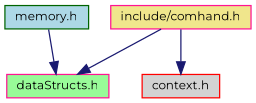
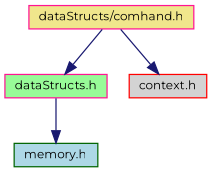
node "include/comhand.h": label "include/comhand.h" -> "dataStructs/comhand.h"
edge "memory.h" -> "dataStructs.h": reversed
